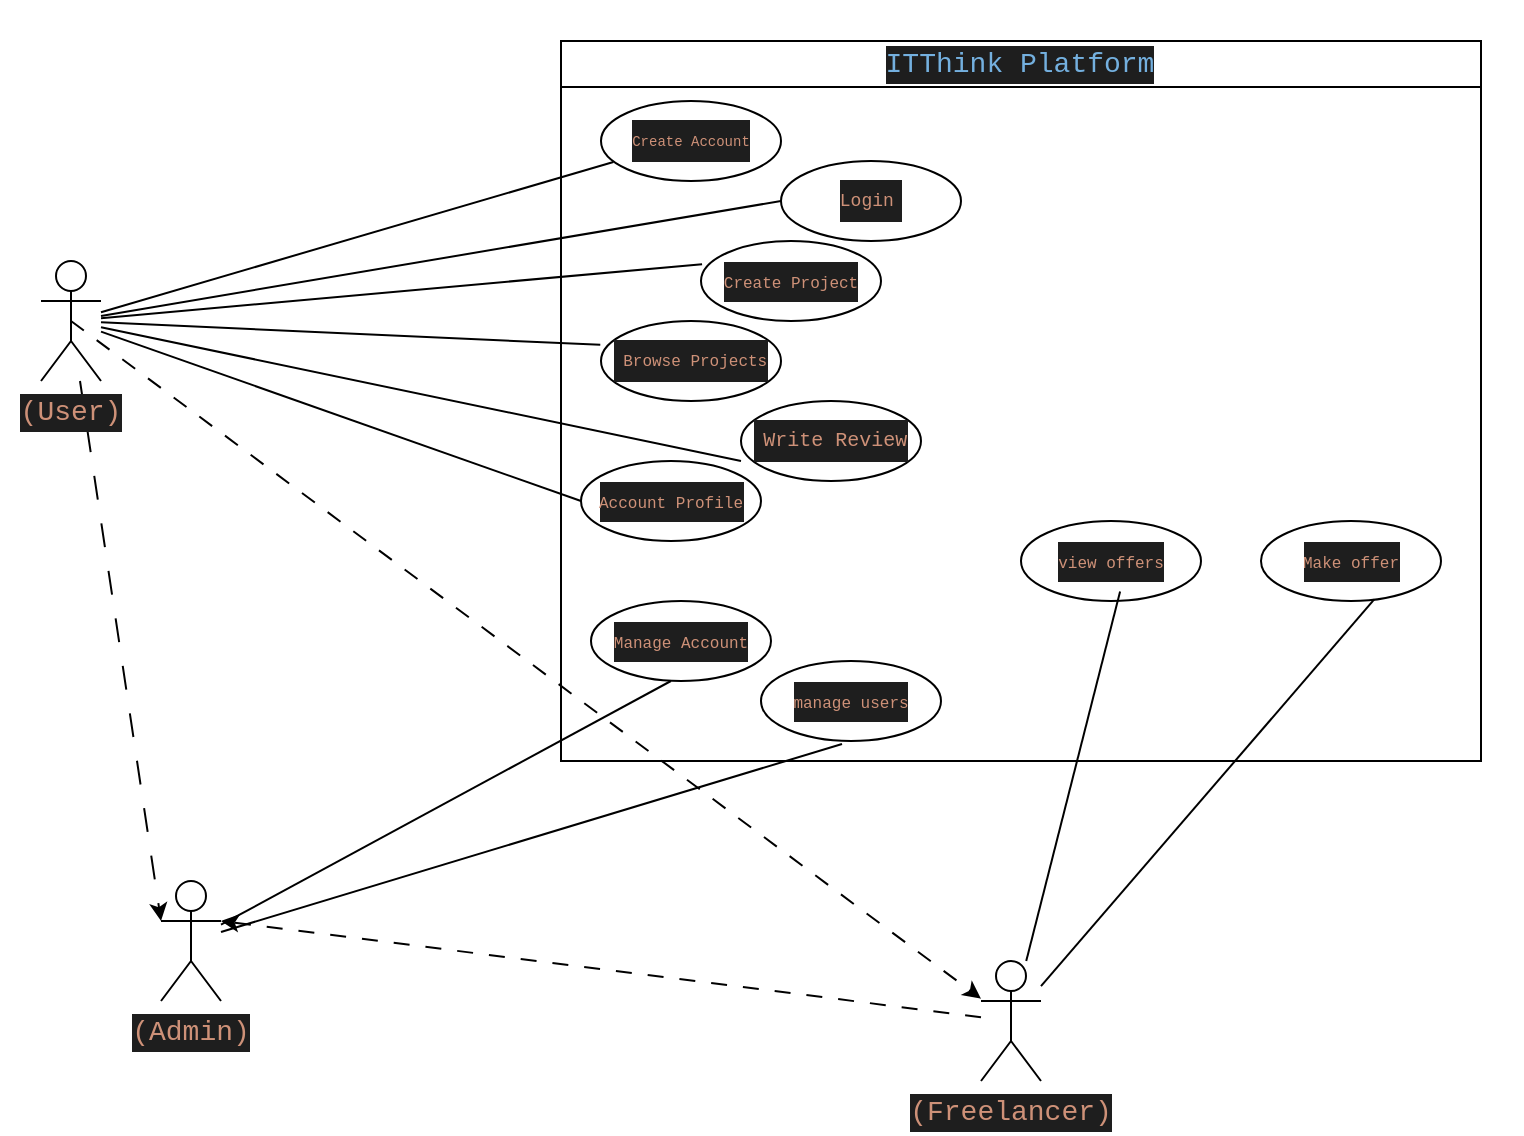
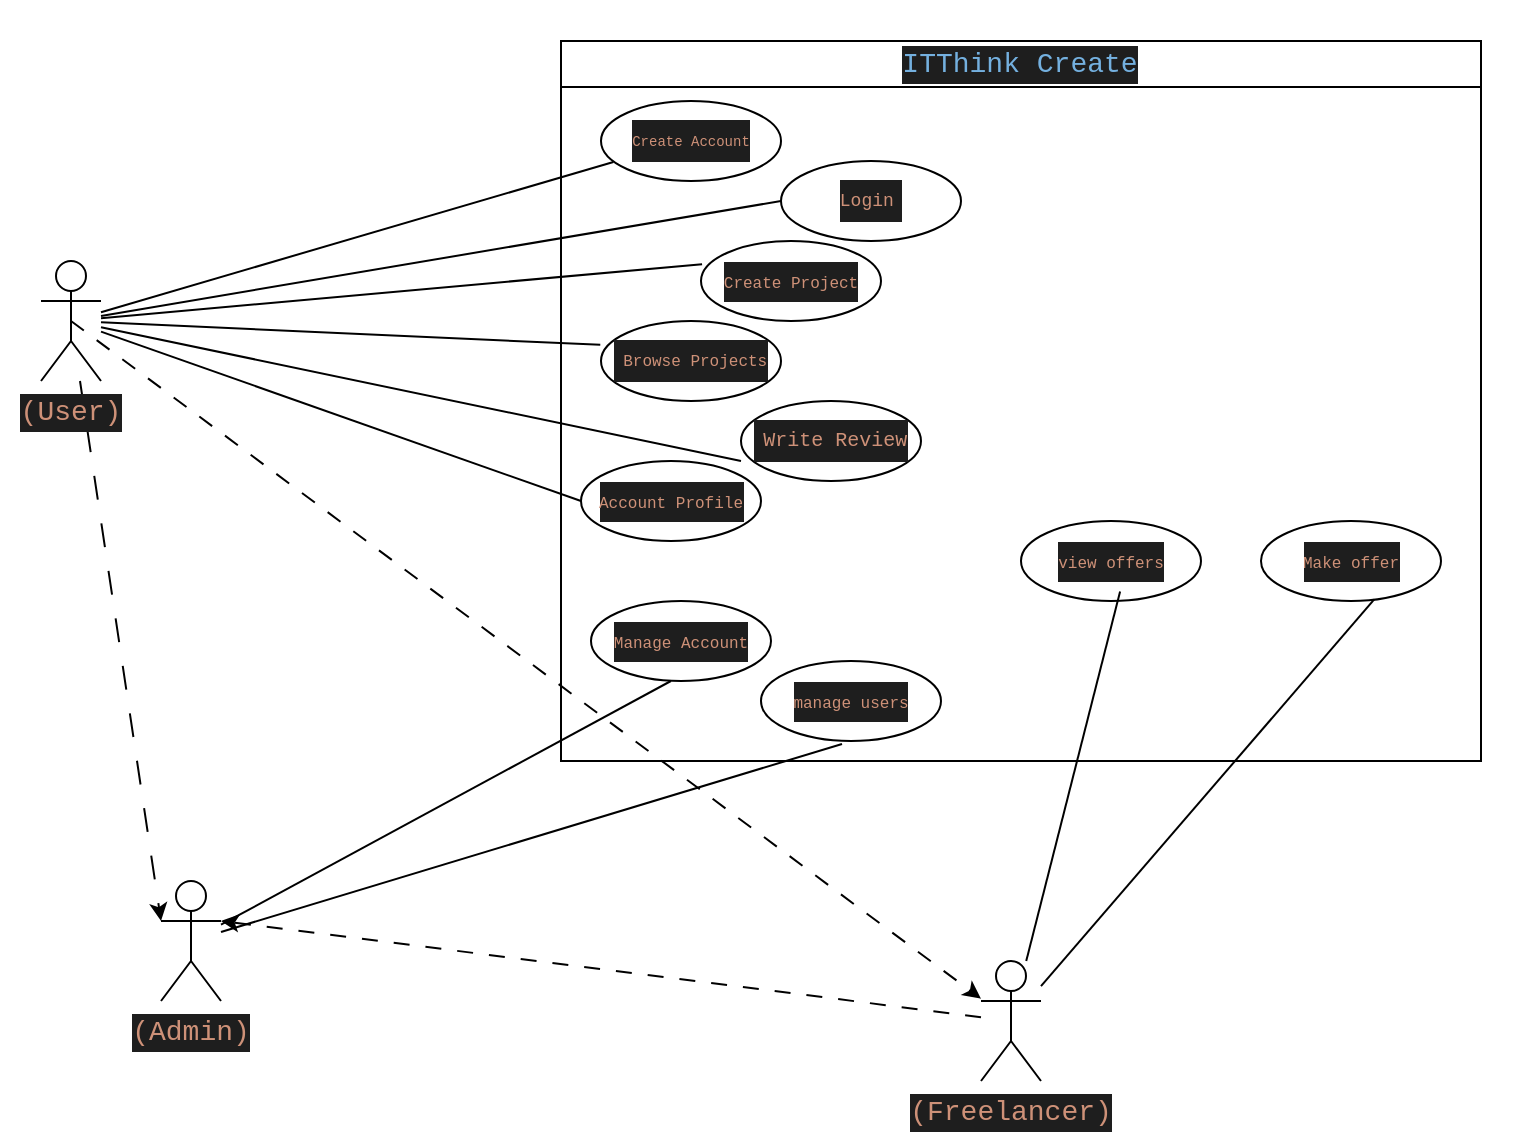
node "ITThink Platform": label "ITThink Platform" -> "ITThink Create"
